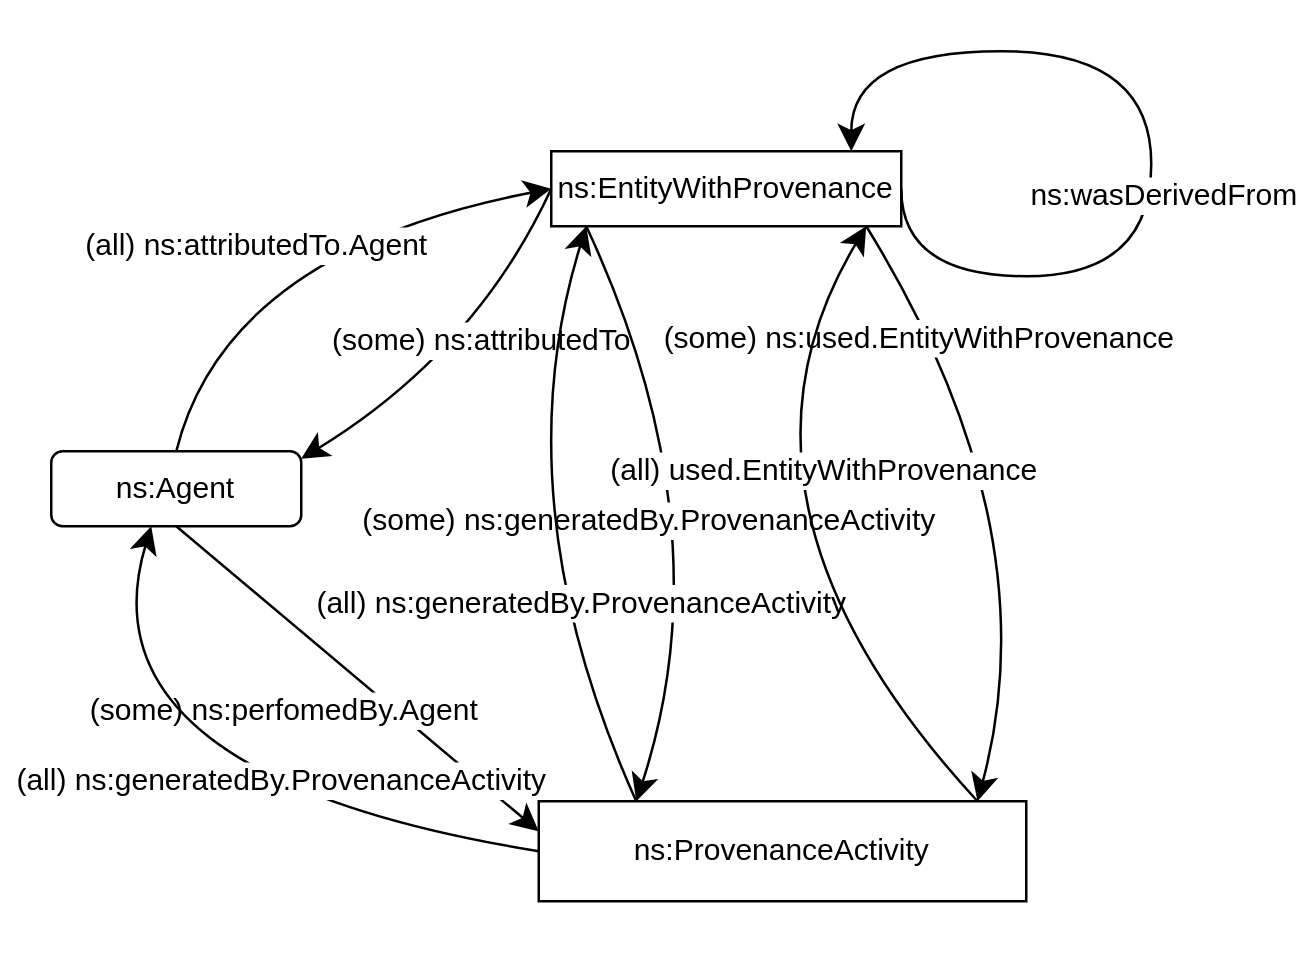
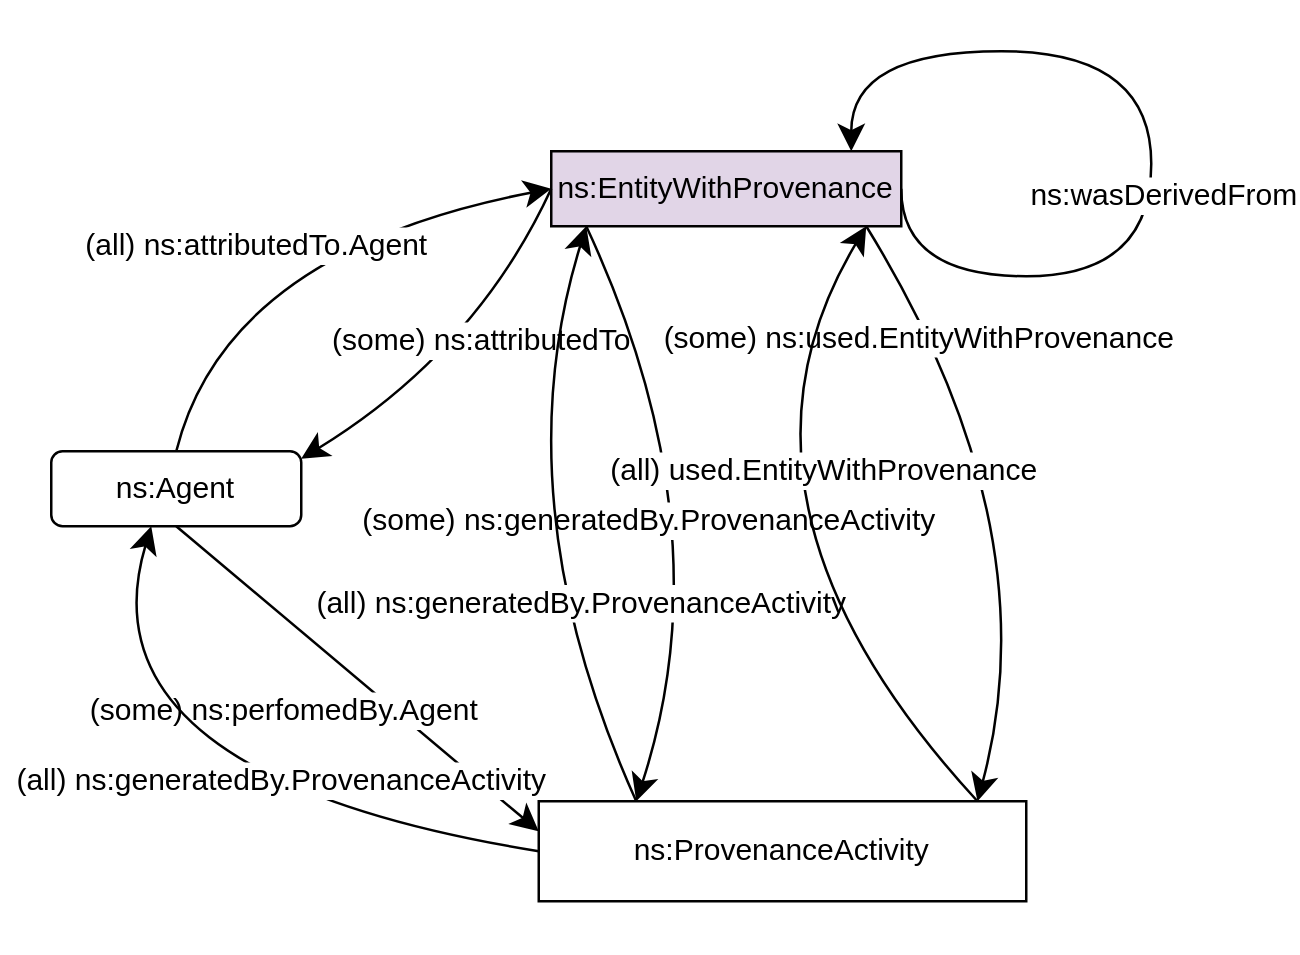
node "ns:EntityWithProvenance": fillcolor #ffffff -> #e1d5e7
